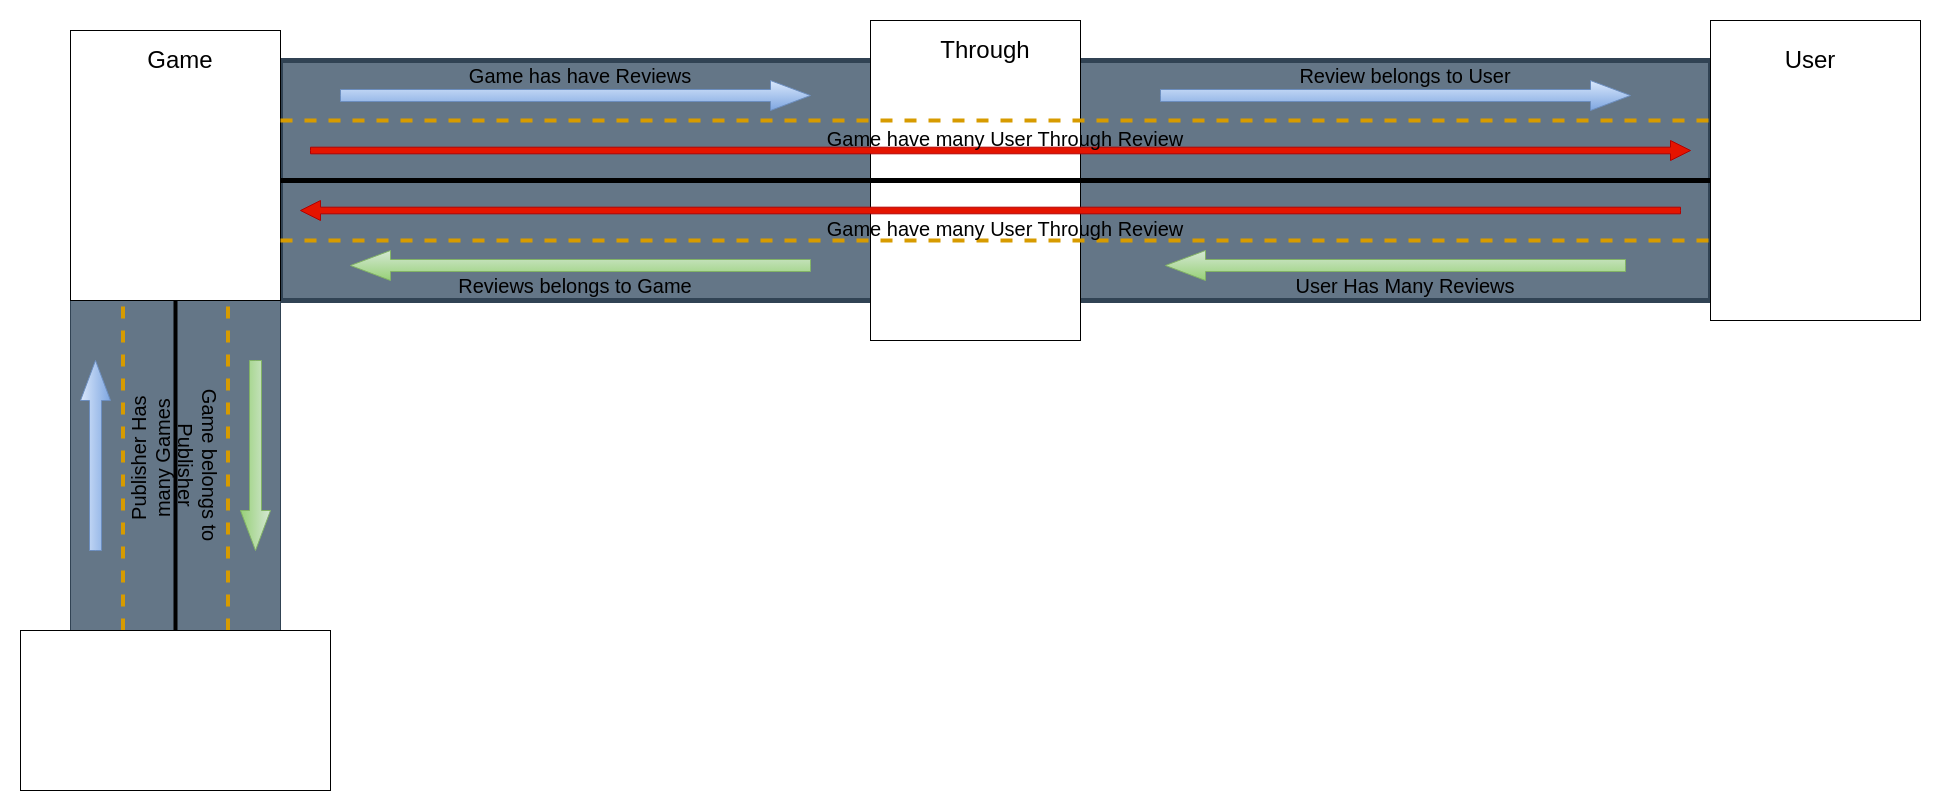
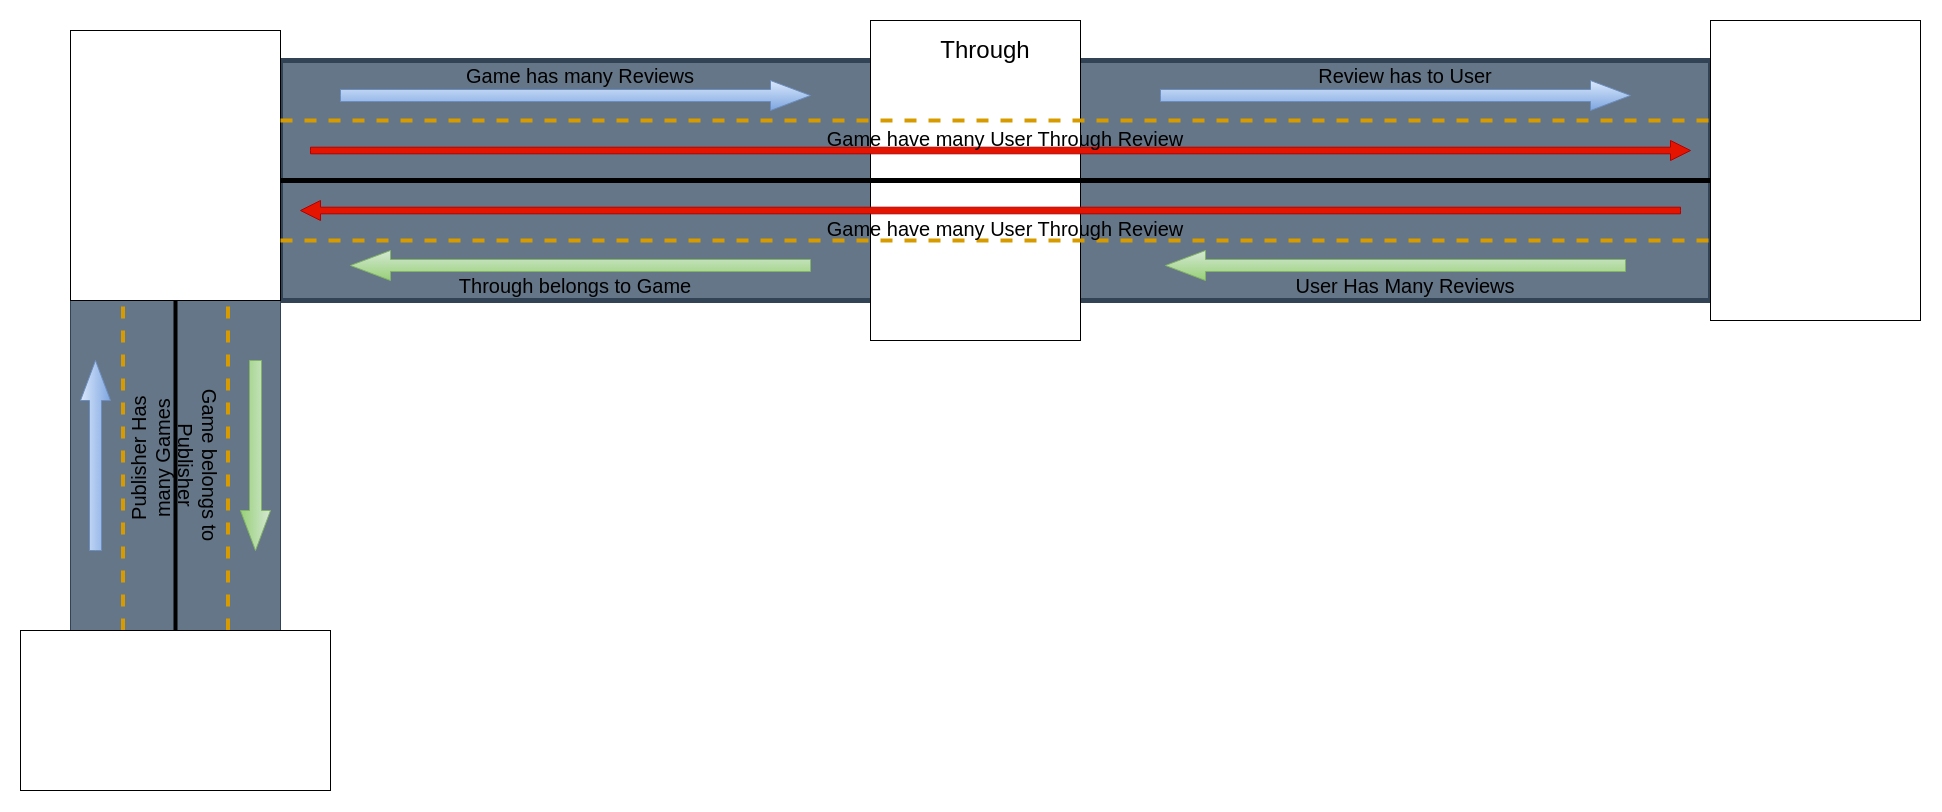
node "Game": removed
node "User": removed
node "Game has have Reviews": label "Game has have Reviews" -> "Game has many Reviews"
node "Review belongs to User": label "Review belongs to User" -> "Review has to User"
node "Reviews belongs to Game": label "Reviews belongs to Game" -> "Through belongs to Game"
